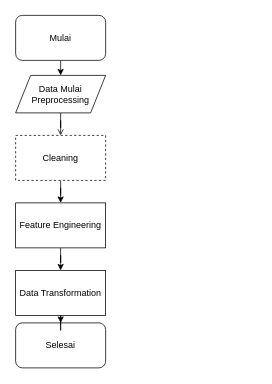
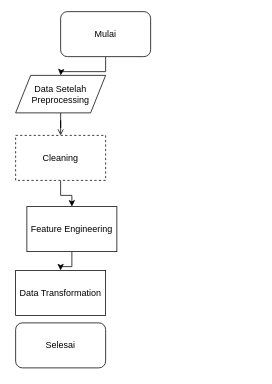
node "Mulai": moved (60, 38) -> (105, 34)
node "Data Mulai Preprocessing": label "Data Mulai Preprocessing" -> "Data Setelah Preprocessing"
node "Feature Engineering": moved (60, 225) -> (72, 229)
edge "Data Transformation" -> "Selesai": removed
